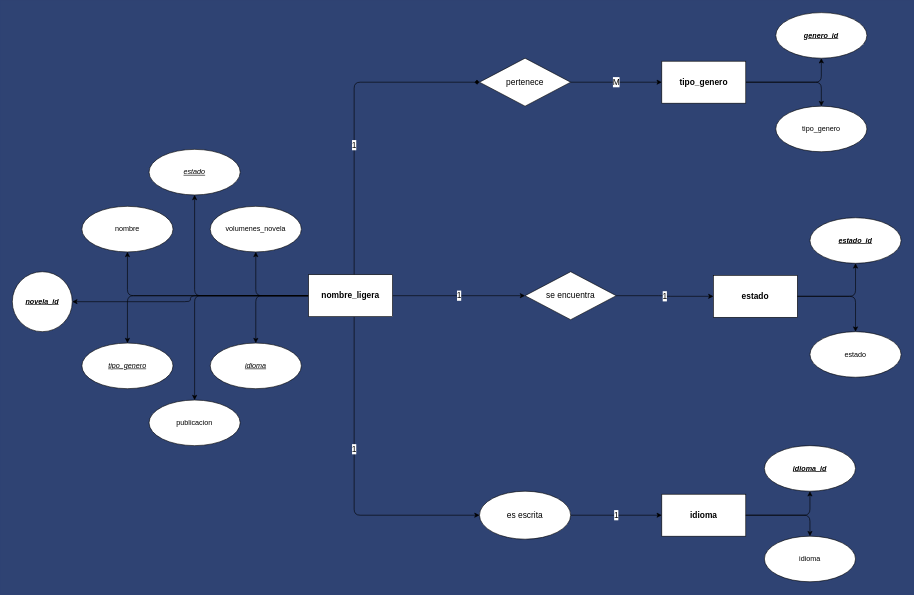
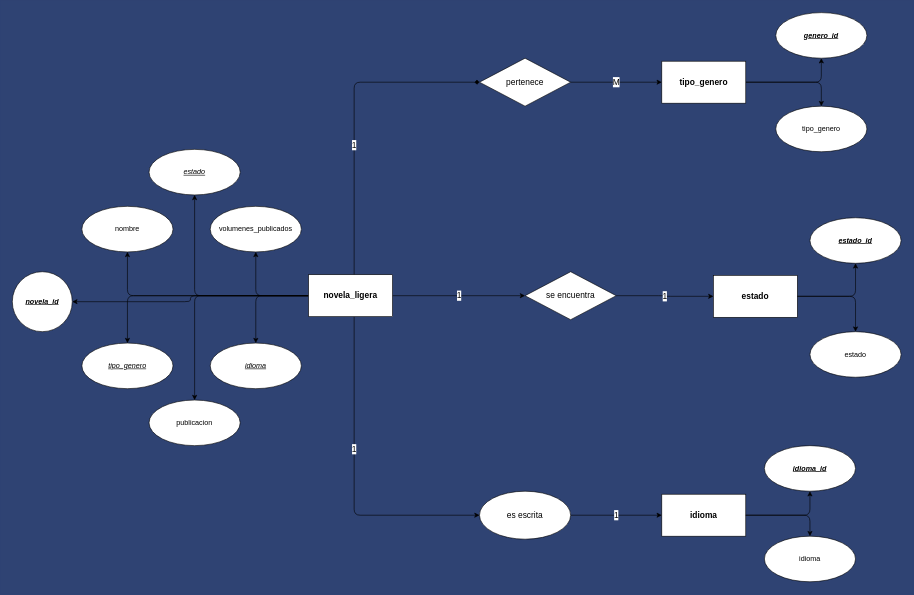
node "volumenes_novela": label "volumenes_novela" -> "volumenes_publicados"
node "nombre_ligera": label "nombre_ligera" -> "novela_ligera"
